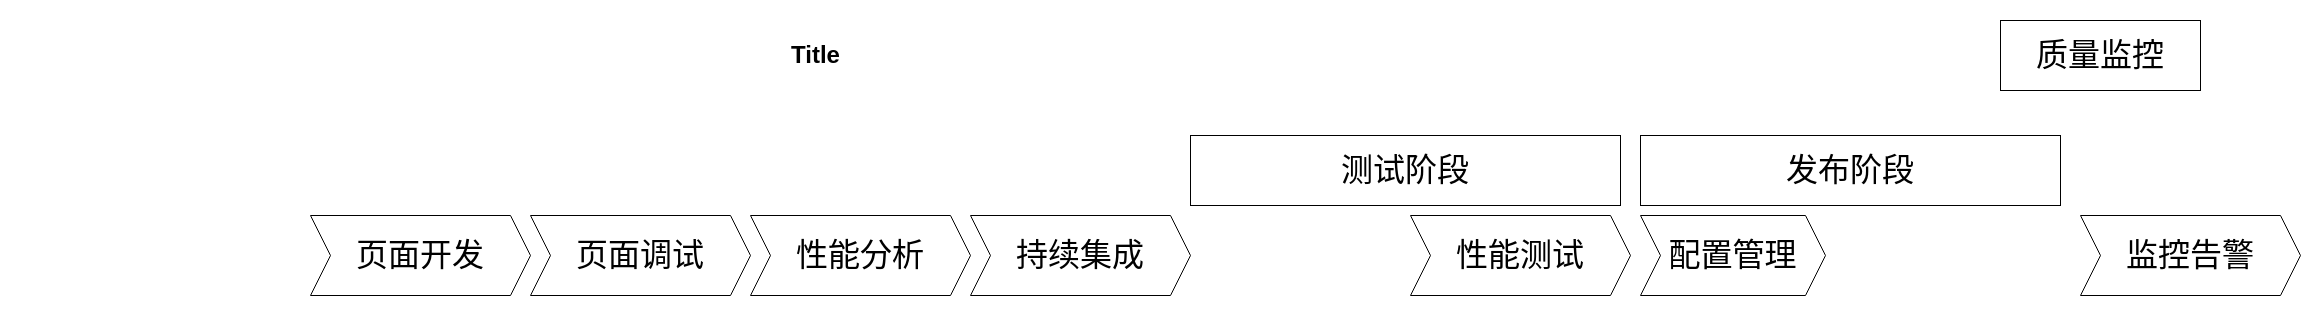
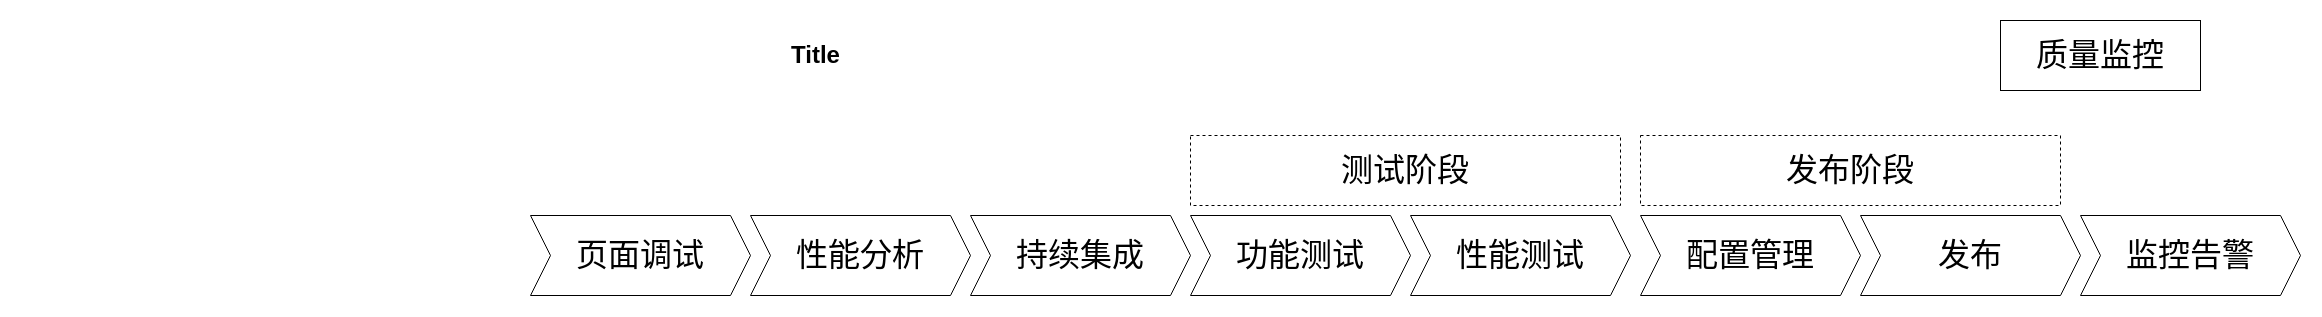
node "测试阶段": style solid -> dashed
node "发布阶段": style solid -> dashed
node "页面开发": removed
node "功能测试": added
node "配置管理": size 185x80 -> 220x80
node "发布": added
